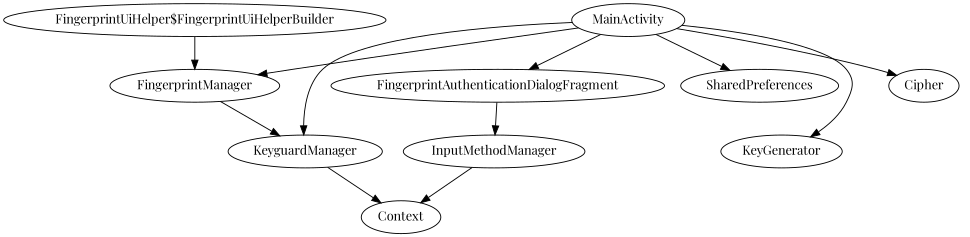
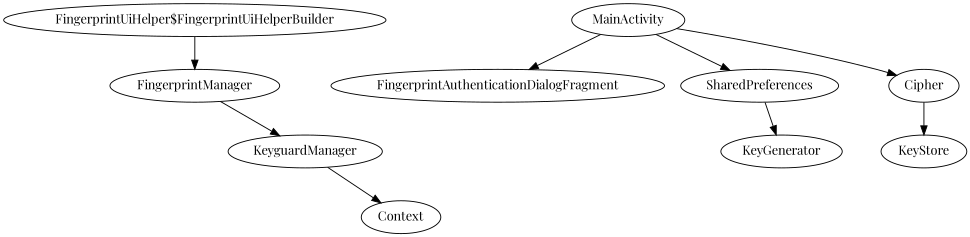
edge "MainActivity" -> "KeyguardManager": removed
edge "MainActivity" -> "KeyGenerator": now "SharedPreferences" -> "KeyGenerator"
edge "MainActivity" -> "FingerprintManager": removed
node "InputMethodManager": removed
node "KeyStore": added
